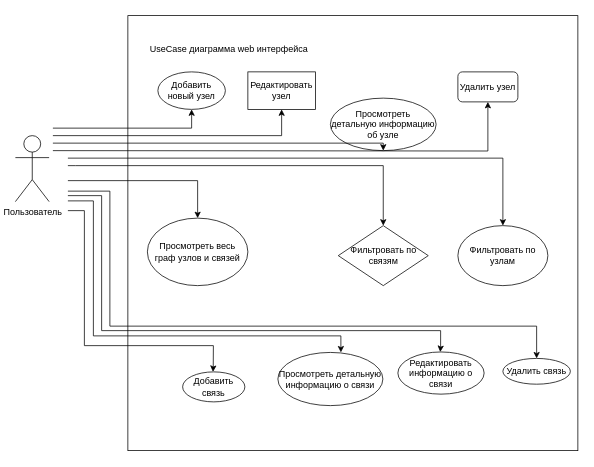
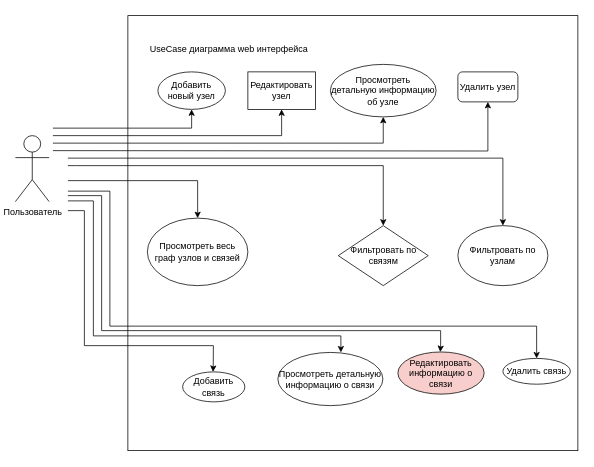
node "Просмотреть детальную информацию об узле": moved (383, 124) -> (383, 90)
node "Редактировать информацию о связи": fillcolor #ffffff -> #f8cecc
